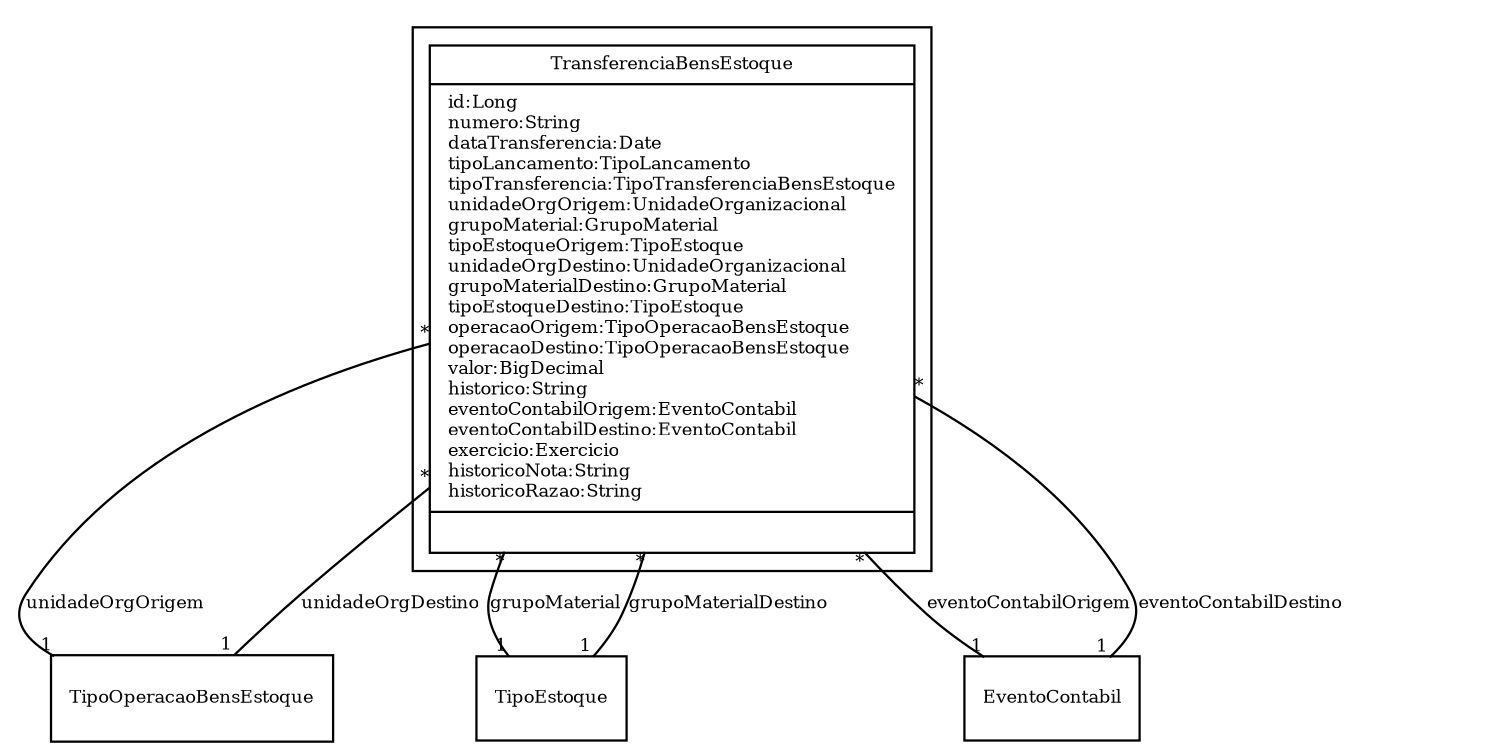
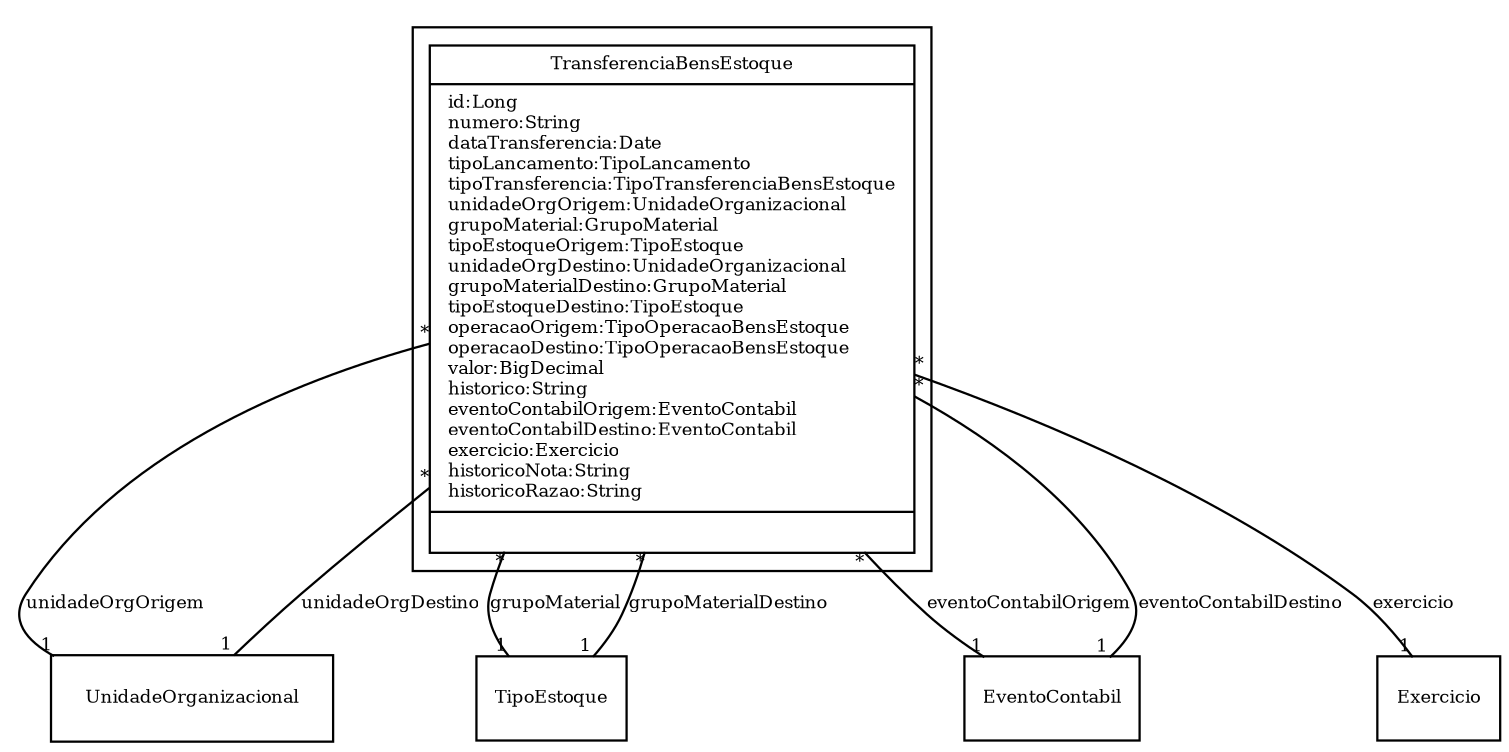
node "TipoOperacaoBensEstoque": label "TipoOperacaoBensEstoque" -> "UnidadeOrganizacional"
node "Exercicio": added
